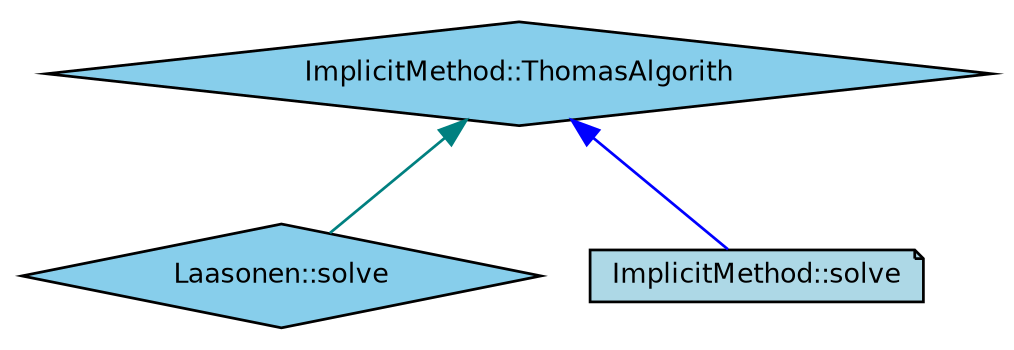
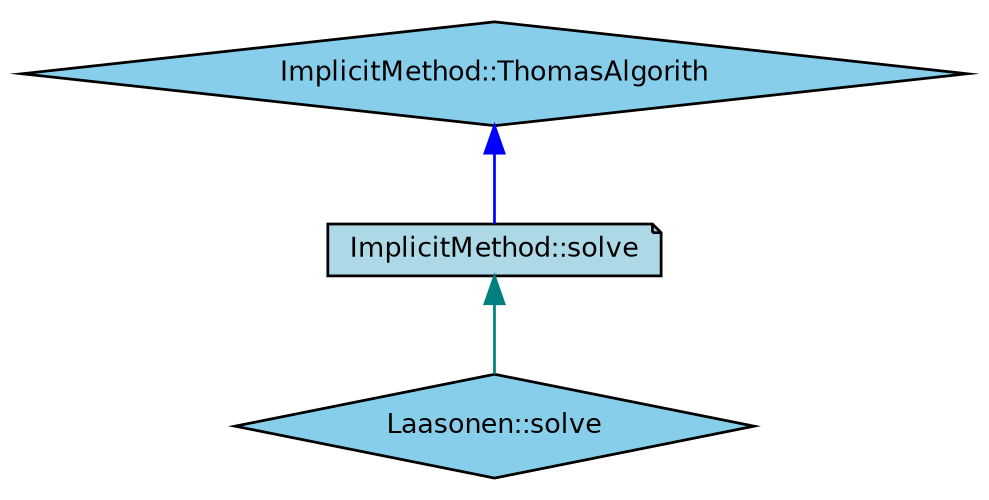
edge "Laasonen::solve" -> "ImplicitMethod::ThomasAlgorith": now "Laasonen::solve" -> "ImplicitMethod::solve"
